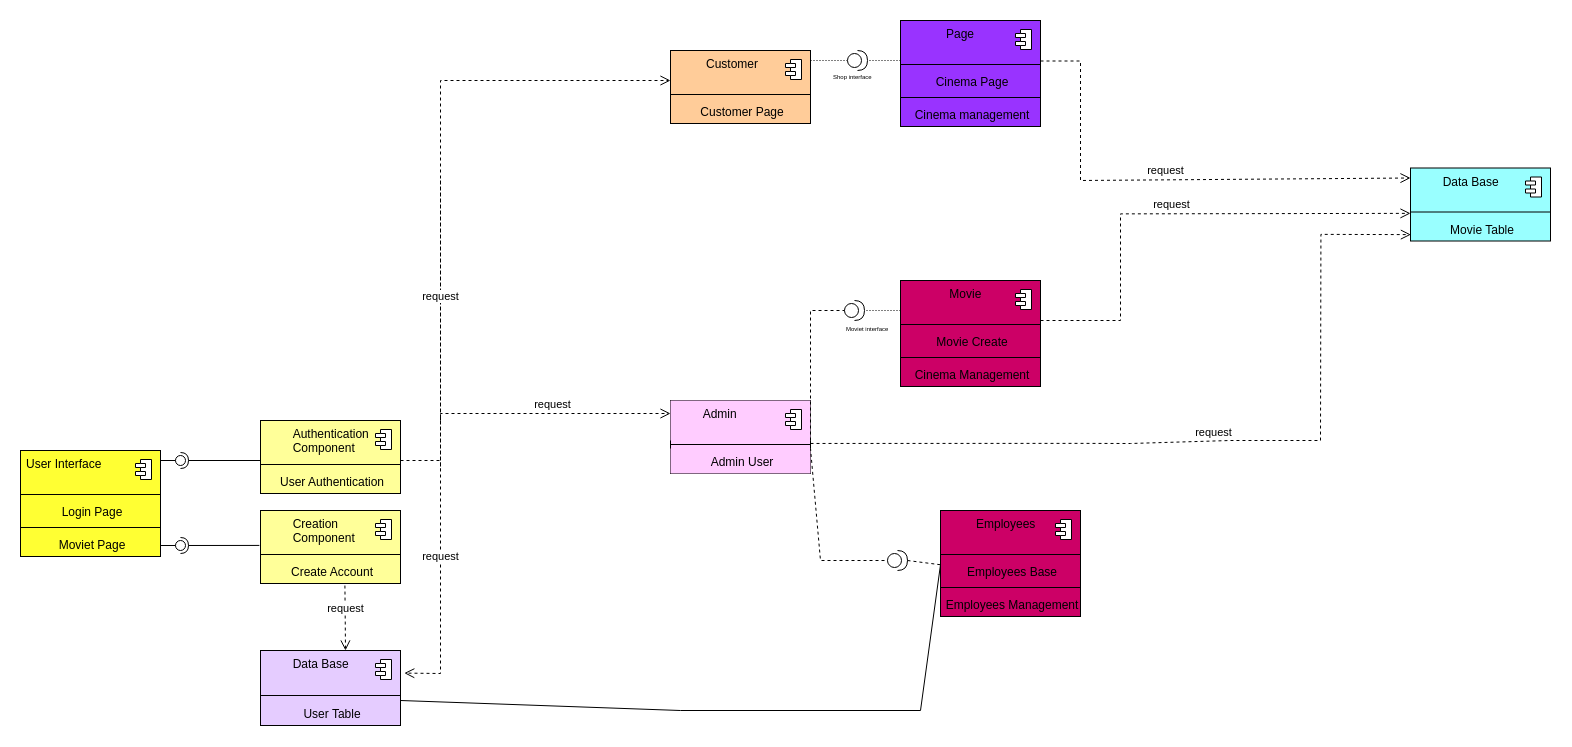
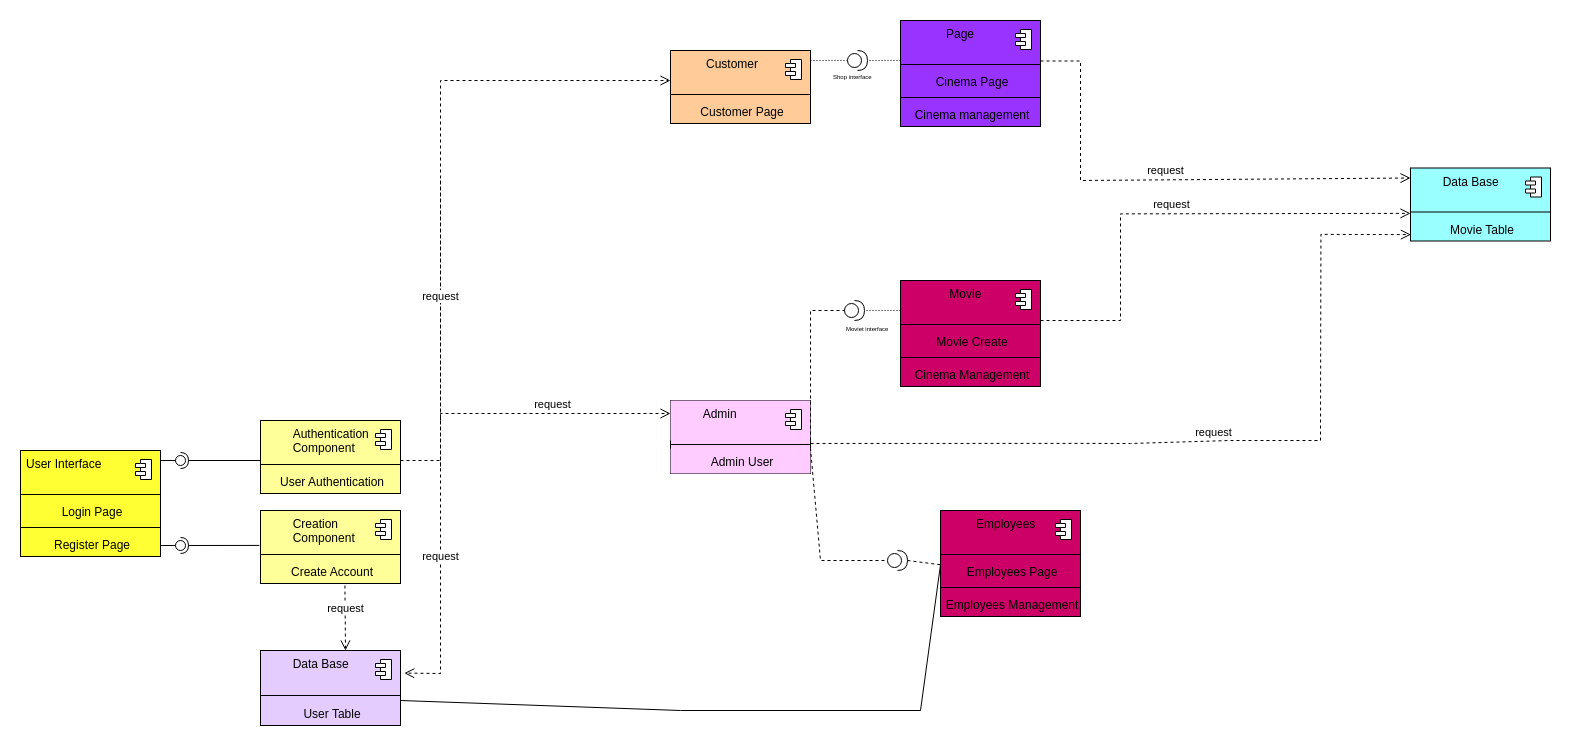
node "Moviet Page": label "Moviet Page" -> "Register Page"
node "Employees Base": label "Employees Base" -> "Employees Page"
